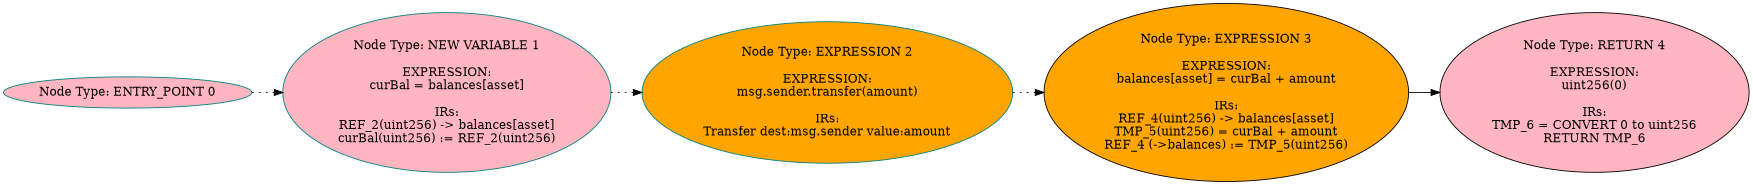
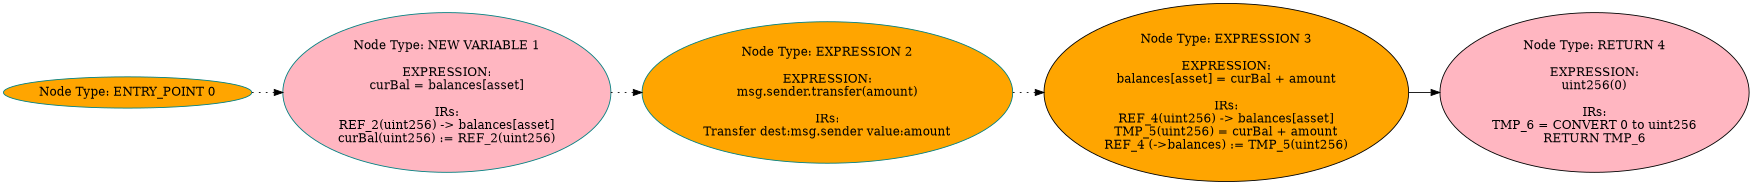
node "Node Type: ENTRY_POINT 0": fillcolor lightpink -> orange
